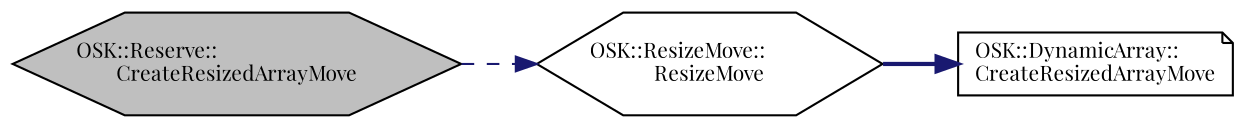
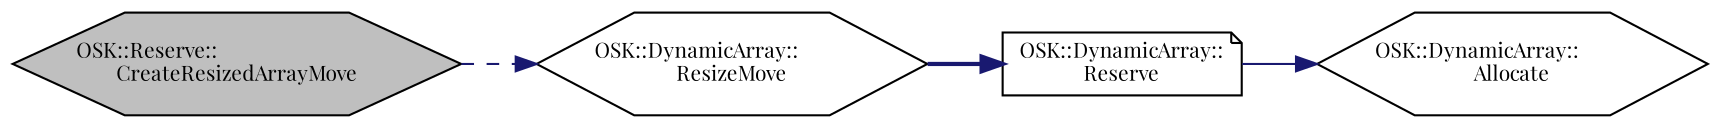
node "OSK::ResizeMove:: ResizeMove": label "OSK::ResizeMove:: ResizeMove" -> "OSK::DynamicArray:: ResizeMove"
node "OSK::DynamicArray:: CreateResizedArrayMove": label "OSK::DynamicArray:: CreateResizedArrayMove" -> "OSK::DynamicArray:: Reserve"
node "OSK::DynamicArray:: Allocate": added
